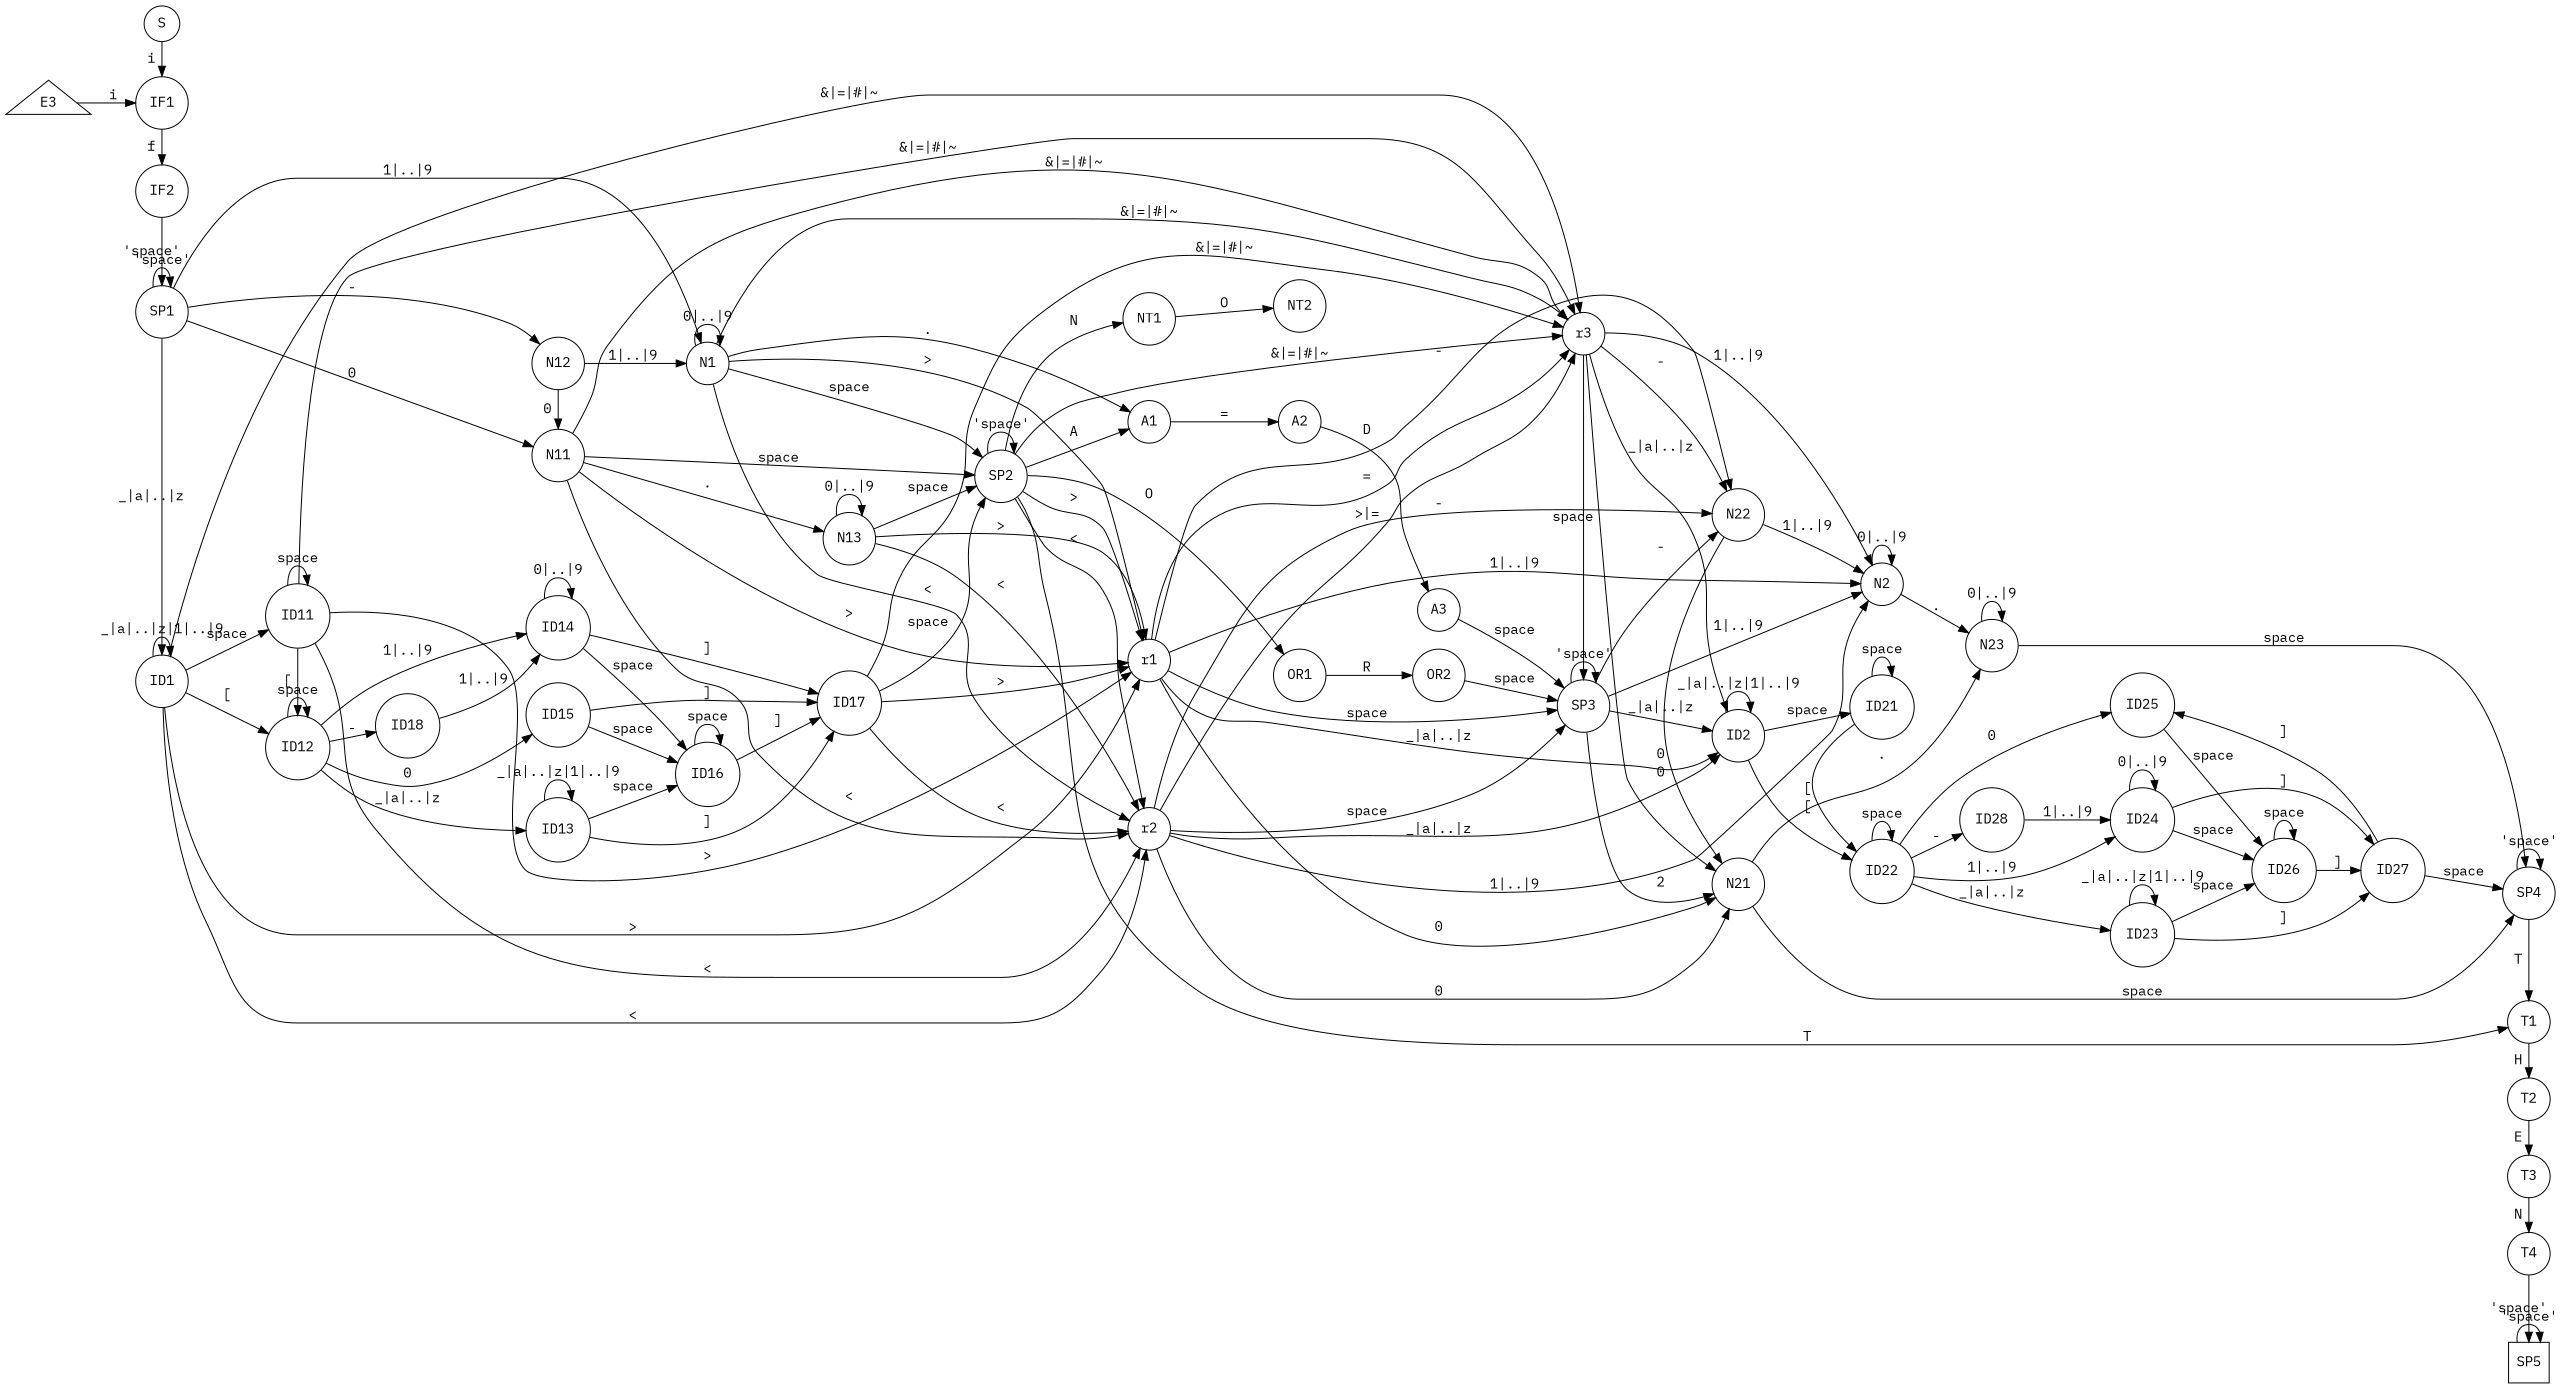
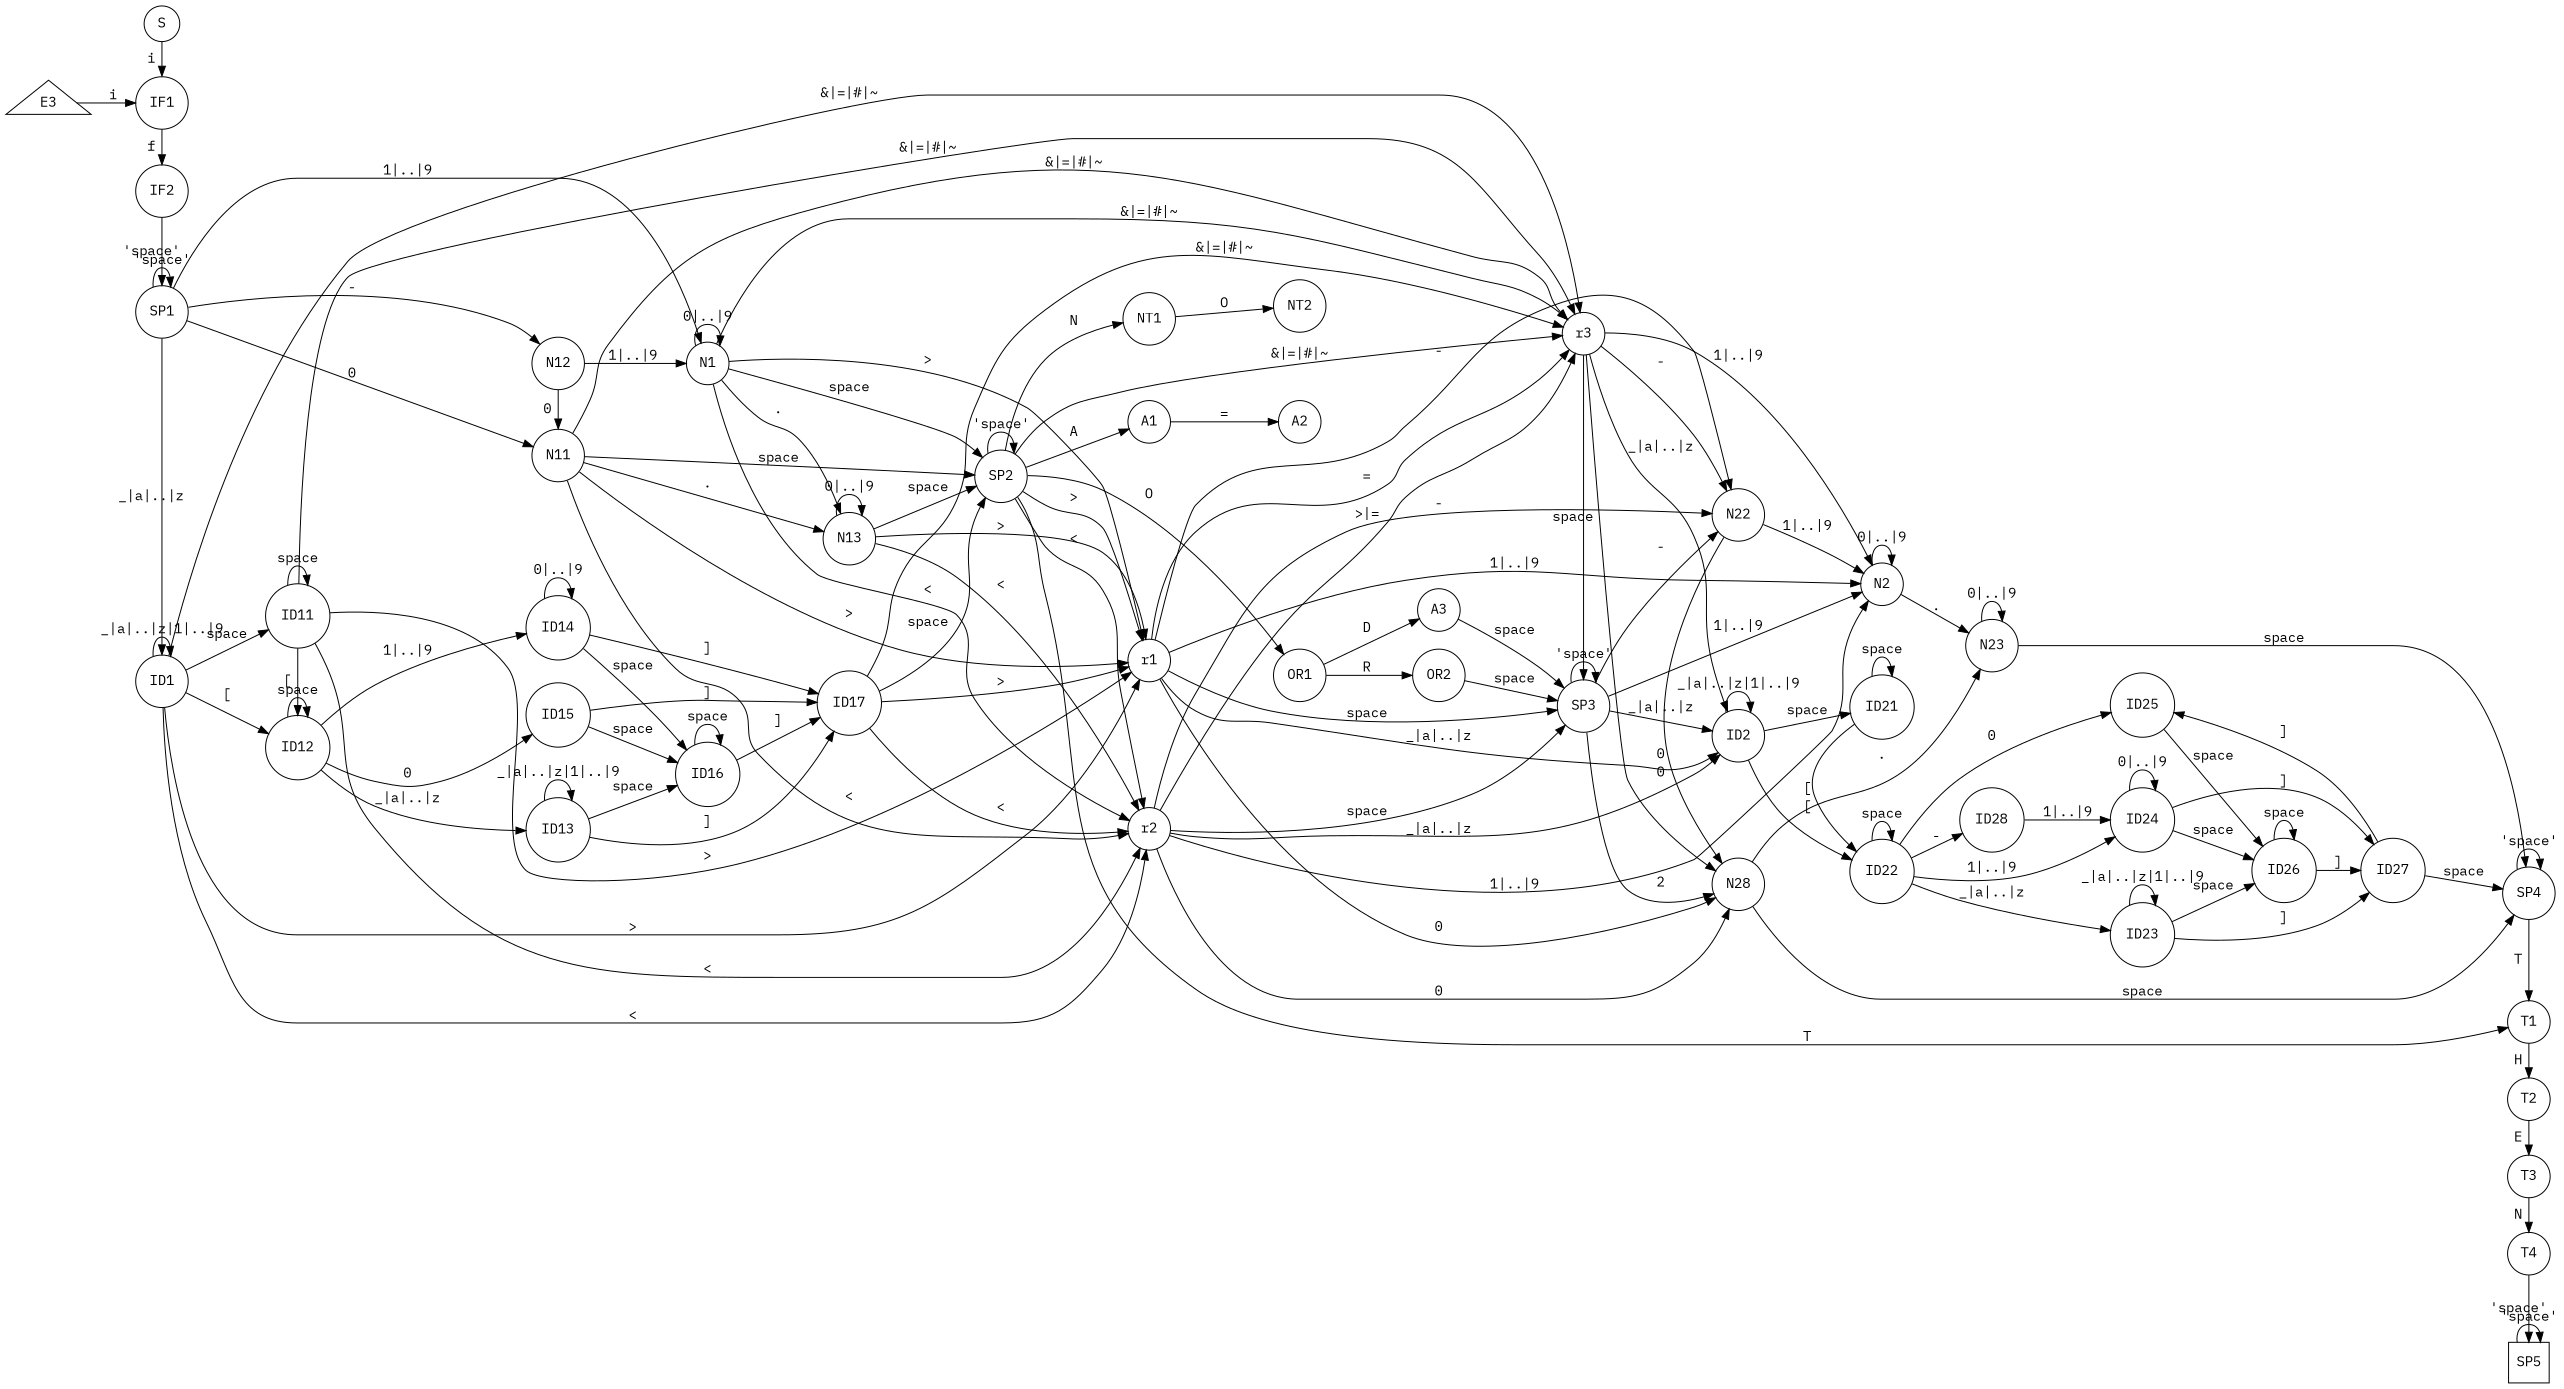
edge "N1" -> "A1": now "N1" -> "N13"
edge "A2" -> "A3": now "OR1" -> "A3"
node "ID18": removed
node "N21": label "N21" -> "N28"
